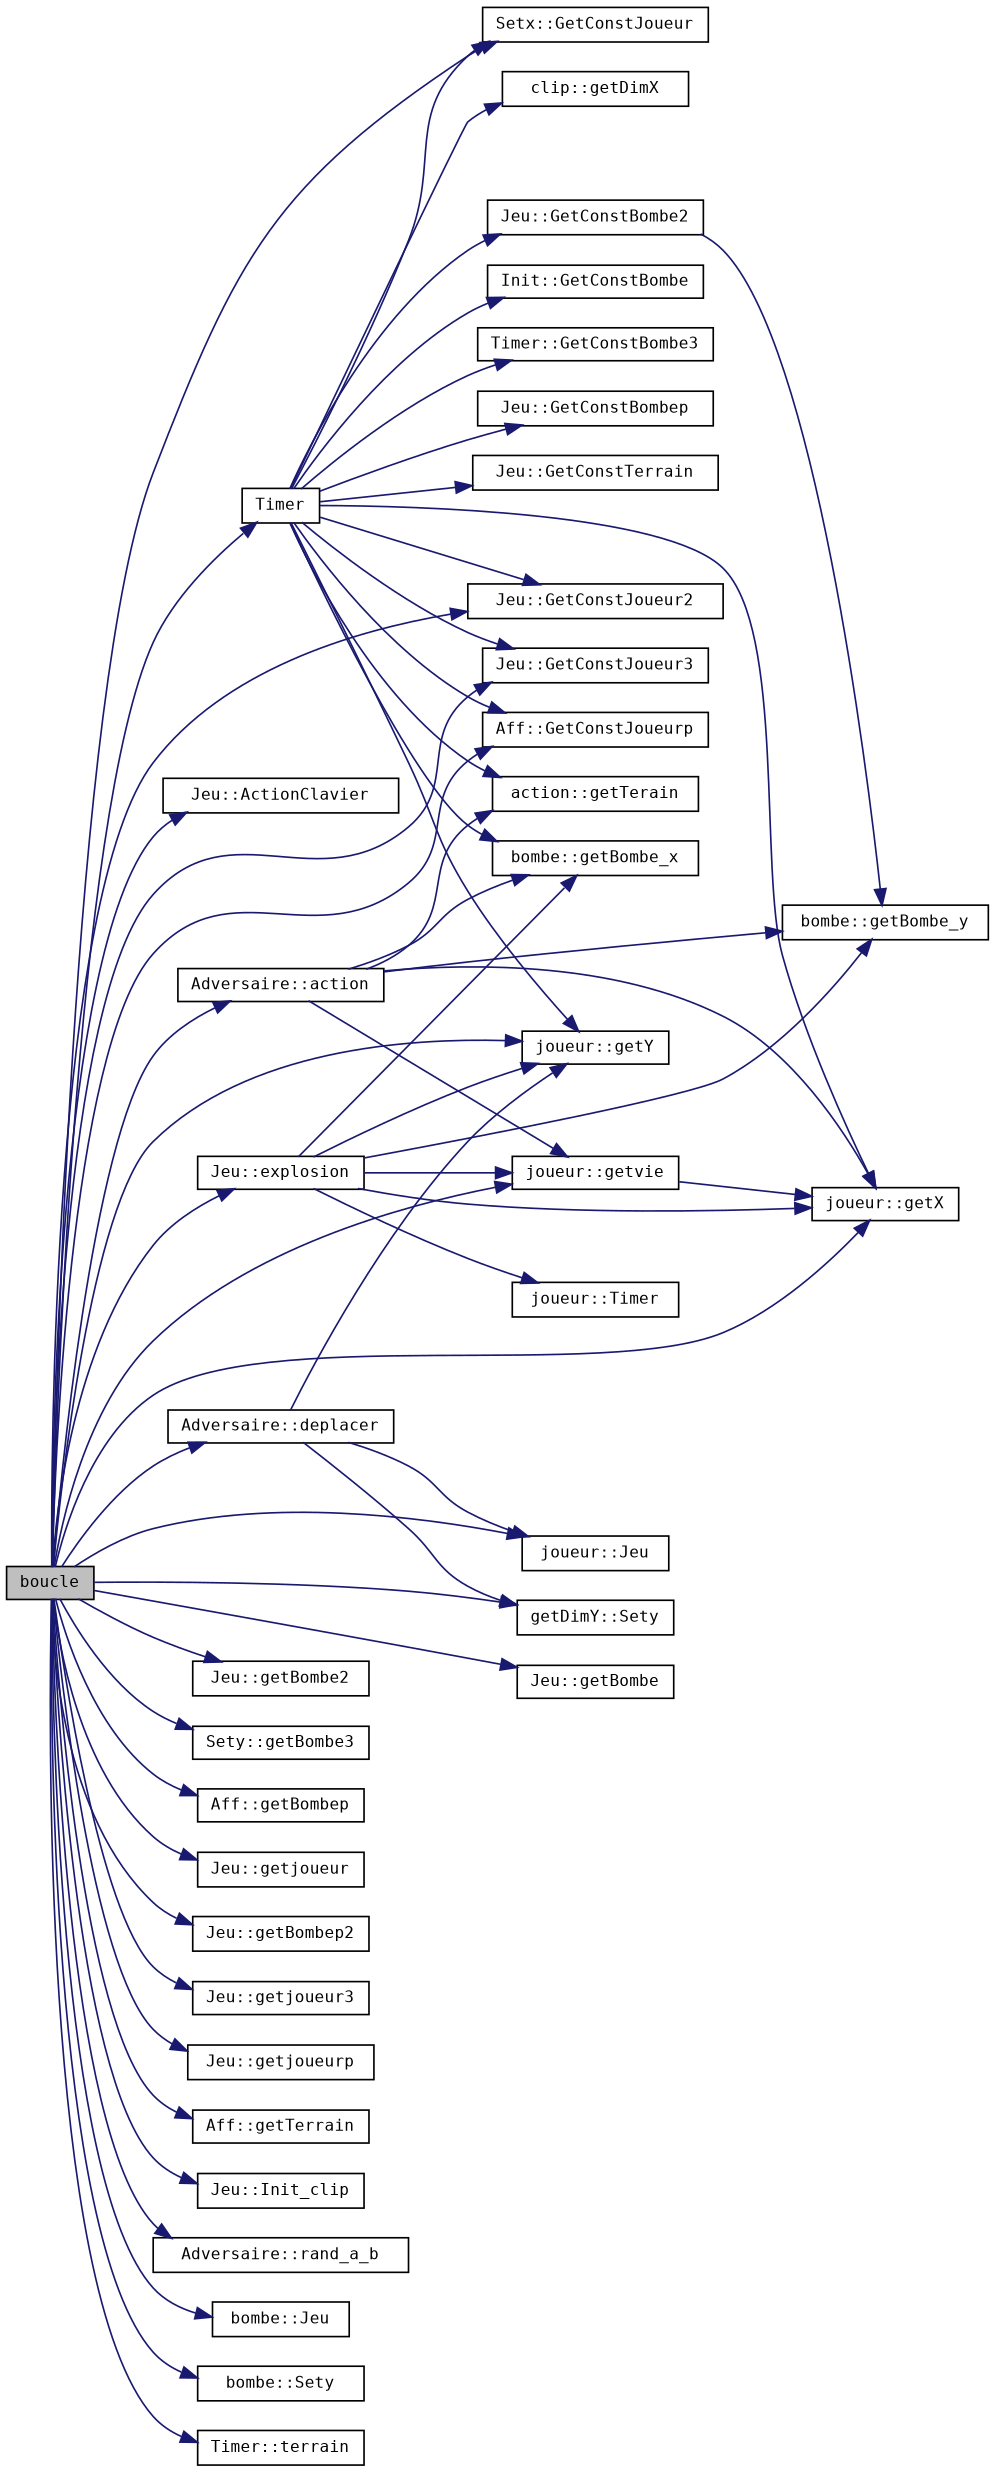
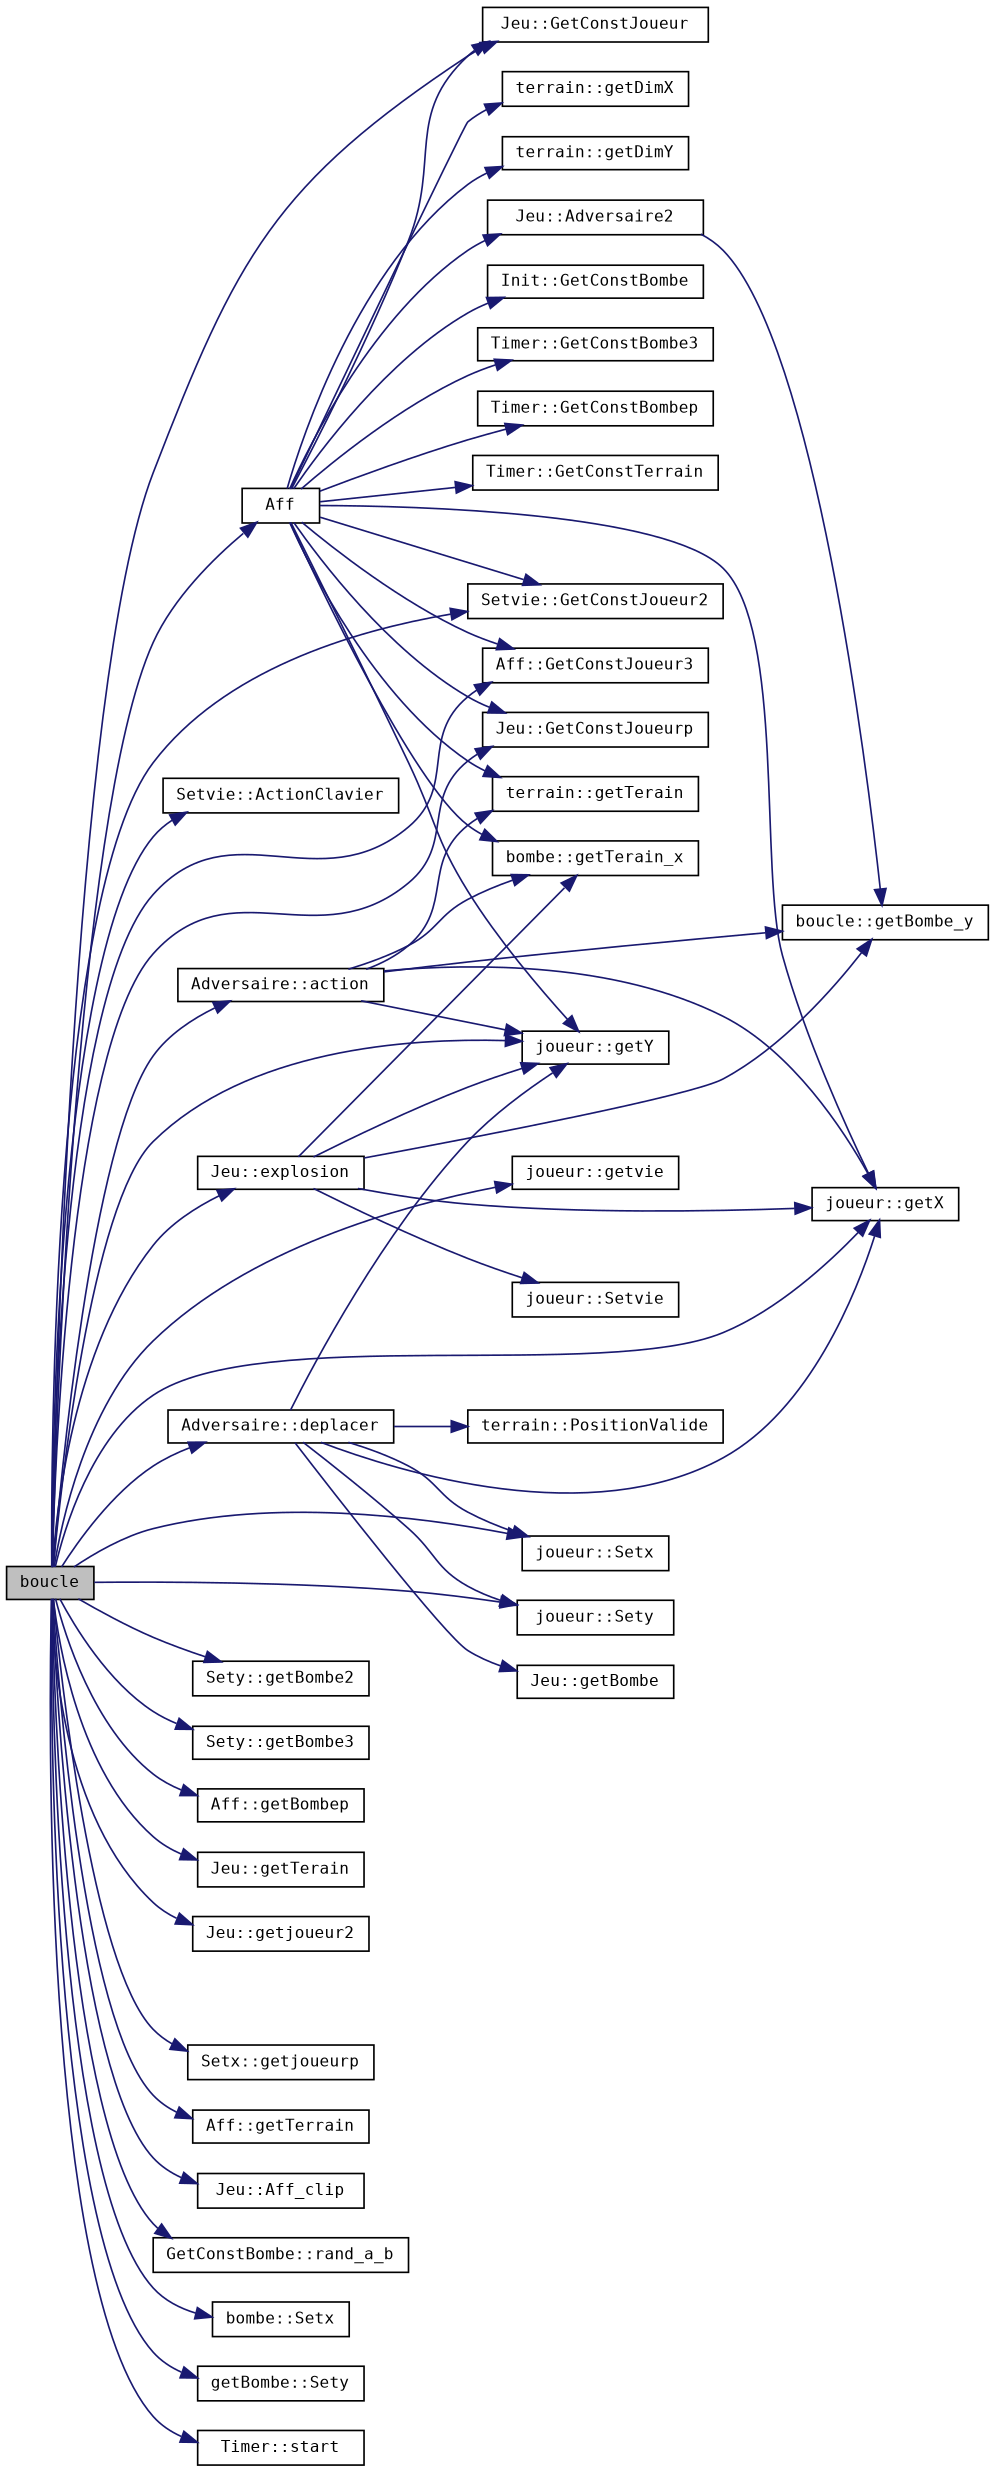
node "Setx::GetConstJoueur": label "Setx::GetConstJoueur" -> "Jeu::GetConstJoueur"
node "clip::getDimX": label "clip::getDimX" -> "terrain::getDimX"
node "terrain::getDimY": added
node "Jeu::GetConstBombe2": label "Jeu::GetConstBombe2" -> "Jeu::Adversaire2"
node "Jeu::GetConstBombep": label "Jeu::GetConstBombep" -> "Timer::GetConstBombep"
node "Jeu::GetConstTerrain": label "Jeu::GetConstTerrain" -> "Timer::GetConstTerrain"
node "Timer": label "Timer" -> "Aff"
node "Jeu::GetConstJoueur2": label "Jeu::GetConstJoueur2" -> "Setvie::GetConstJoueur2"
node "Jeu::GetConstJoueur3": label "Jeu::GetConstJoueur3" -> "Aff::GetConstJoueur3"
node "Aff::GetConstJoueurp": label "Aff::GetConstJoueurp" -> "Jeu::GetConstJoueurp"
node "action::getTerain": label "action::getTerain" -> "terrain::getTerain"
node "Jeu::ActionClavier": label "Jeu::ActionClavier" -> "Setvie::ActionClavier"
node "bombe::getBombe_x": label "bombe::getBombe_x" -> "bombe::getTerain_x"
node "bombe::getBombe_y": label "bombe::getBombe_y" -> "boucle::getBombe_y"
edge "Adversaire::action" -> "joueur::getvie": now "Adversaire::action" -> "joueur::getY"
edge "Jeu::explosion" -> "joueur::getvie": removed
edge "joueur::getvie" -> "joueur::getX": now "Adversaire::deplacer" -> "joueur::getX"
node "joueur::Timer": label "joueur::Timer" -> "joueur::Setvie"
node "terrain::PositionValide": added
node "joueur::Jeu": label "joueur::Jeu" -> "joueur::Setx"
node "getDimY::Sety": label "getDimY::Sety" -> "joueur::Sety"
edge "boucle" -> "Jeu::getBombe": now "Adversaire::deplacer" -> "Jeu::getBombe"
node "Jeu::getBombe2": label "Jeu::getBombe2" -> "Sety::getBombe2"
node "Jeu::getjoueur": label "Jeu::getjoueur" -> "Jeu::getTerain"
node "Jeu::getBombep2": label "Jeu::getBombep2" -> "Jeu::getjoueur2"
node "Jeu::getjoueur3": removed
node "Jeu::getjoueurp": label "Jeu::getjoueurp" -> "Setx::getjoueurp"
node "Jeu::Init_clip": label "Jeu::Init_clip" -> "Jeu::Aff_clip"
node "Adversaire::rand_a_b": label "Adversaire::rand_a_b" -> "GetConstBombe::rand_a_b"
node "bombe::Jeu": label "bombe::Jeu" -> "bombe::Setx"
node "bombe::Sety": label "bombe::Sety" -> "getBombe::Sety"
node "Timer::terrain": label "Timer::terrain" -> "Timer::start"
